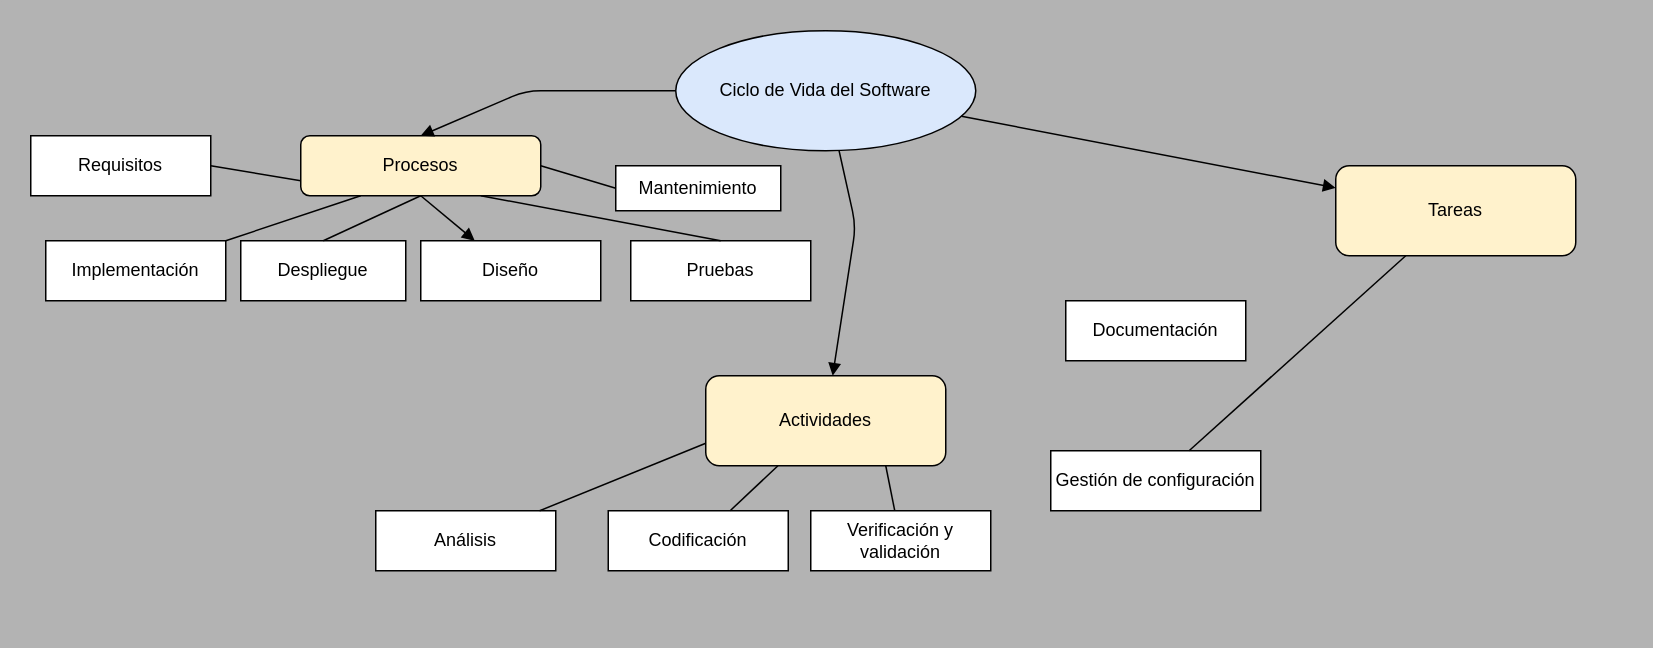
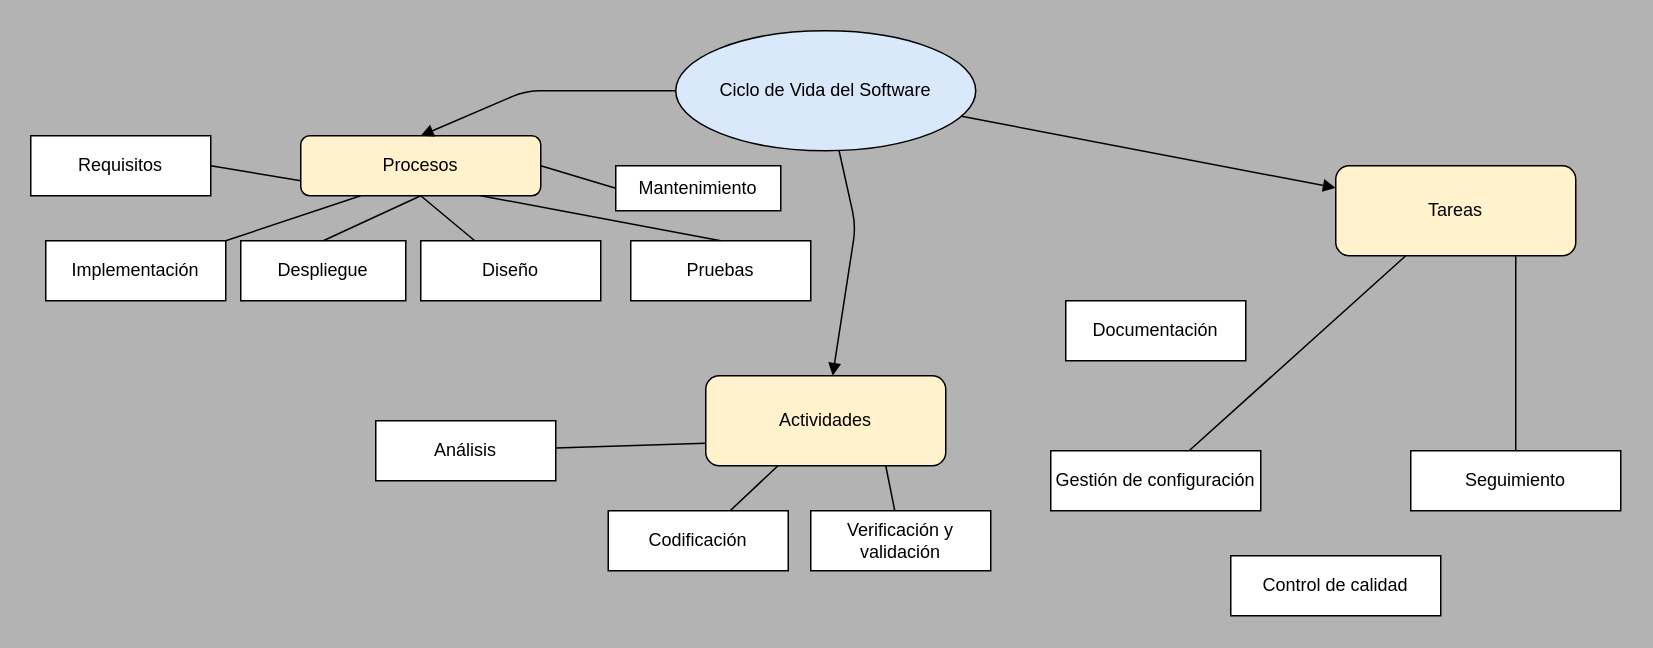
edge "Procesos" -> "Diseño": arrowhead block -> none
edge "Tareas" -- "Seguimiento": added
node "Seguimiento": added
node "Análisis": moved (466, 541) -> (466, 451)
node "Control de calidad": added
